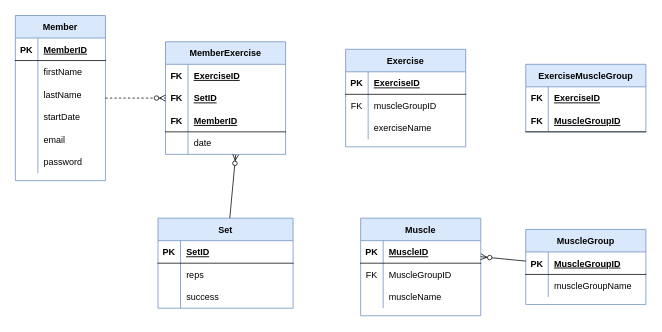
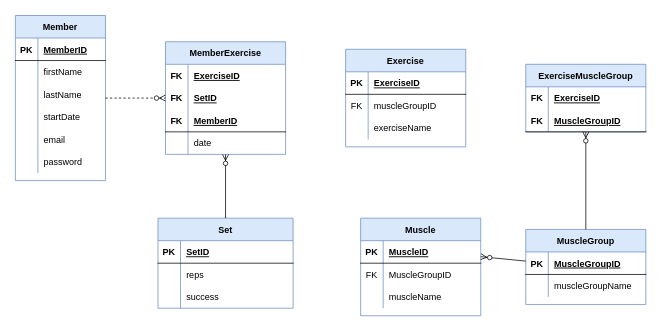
edge "MuscleGroup" -> "ExerciseMuscleGroup": added
edge "Set" -> "date": now "Set" -> "MemberExercise"
